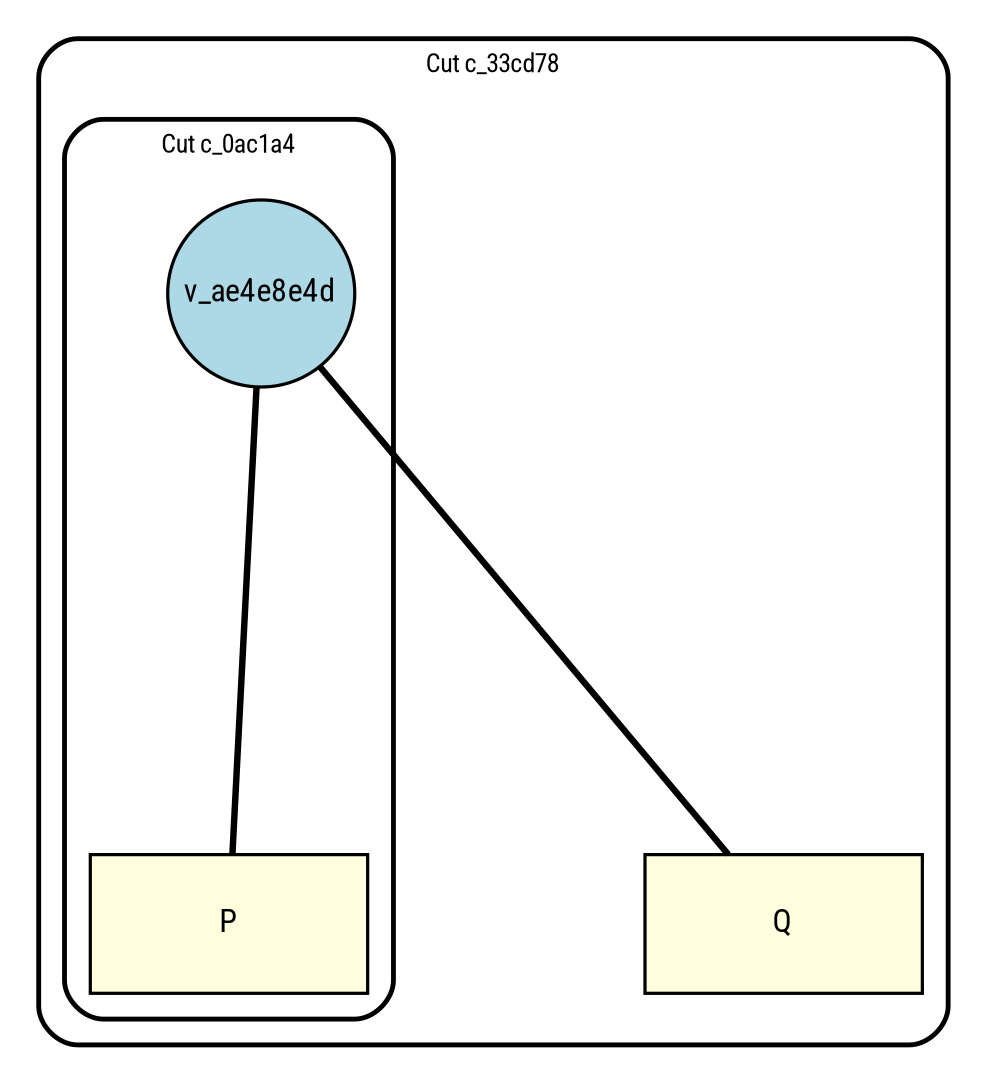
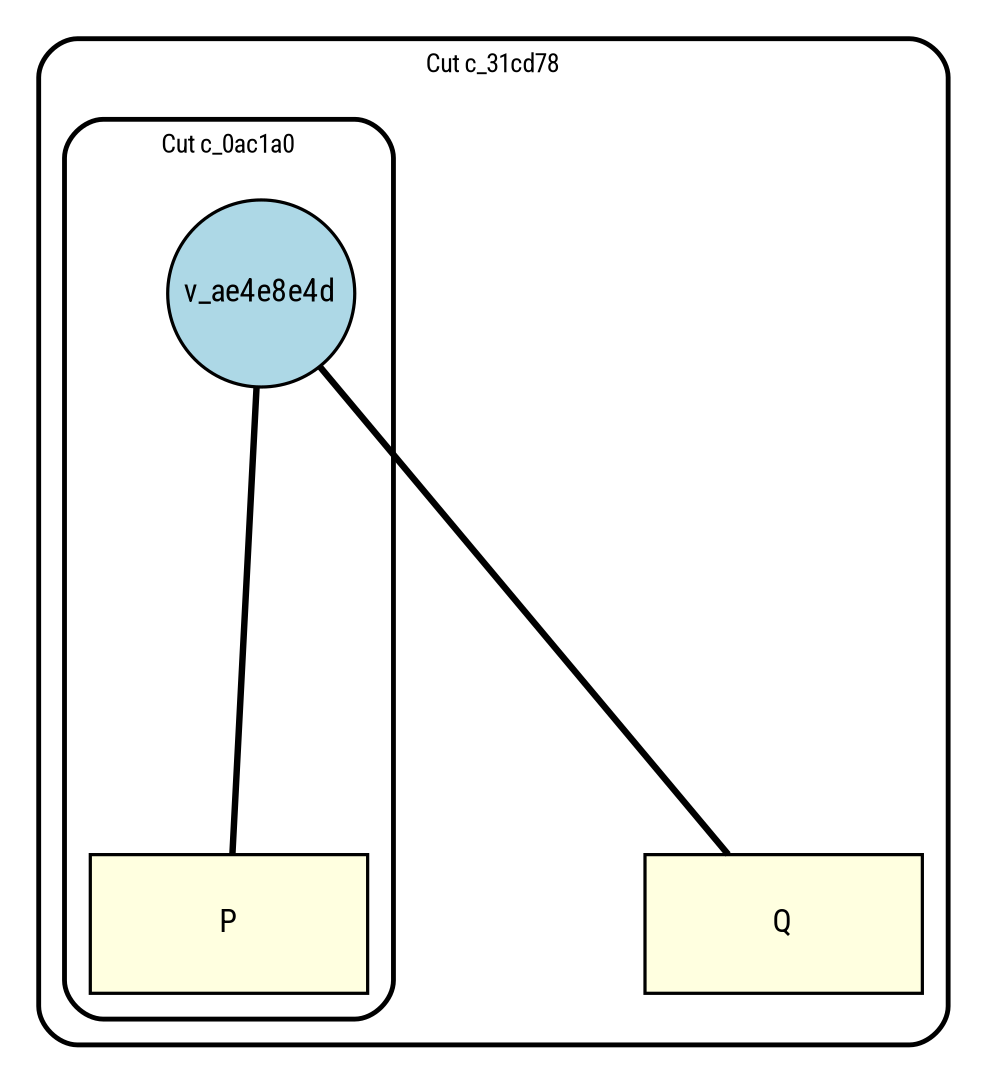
cluster "Cut c_33cd78": label "Cut c_33cd78" -> "Cut c_31cd78"
cluster "Cut c_0ac1a4": label "Cut c_0ac1a4" -> "Cut c_0ac1a0"
